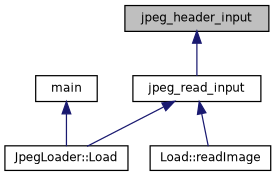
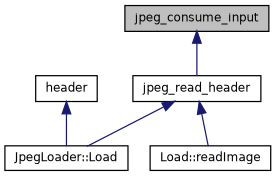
node "jpeg_header_input": label "jpeg_header_input" -> "jpeg_consume_input"
node "main": label "main" -> "header"
node "jpeg_read_input": label "jpeg_read_input" -> "jpeg_read_header"
